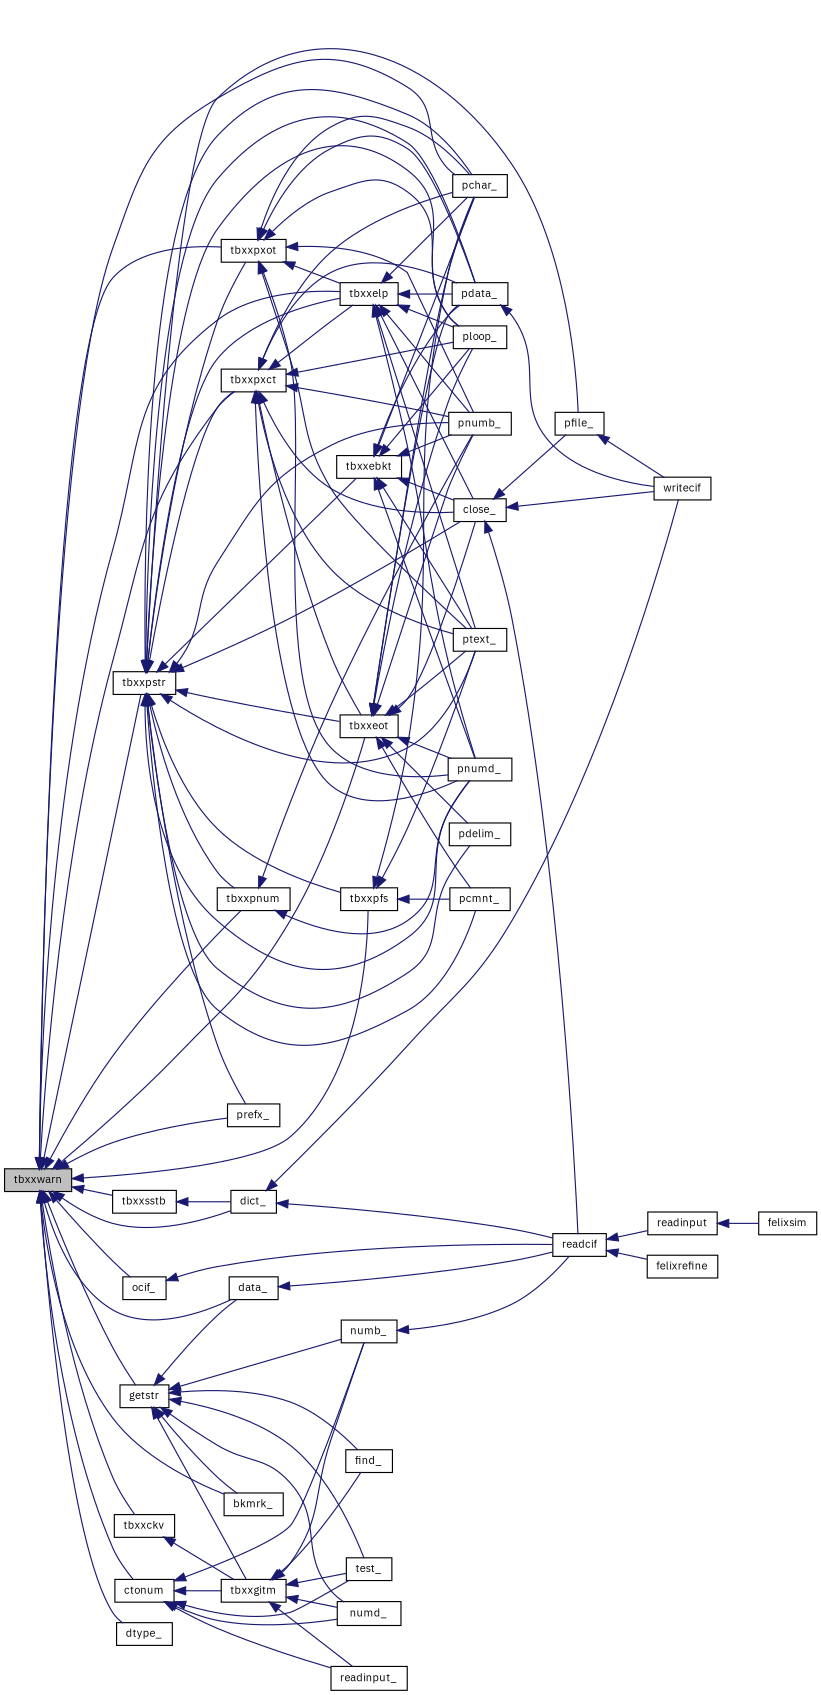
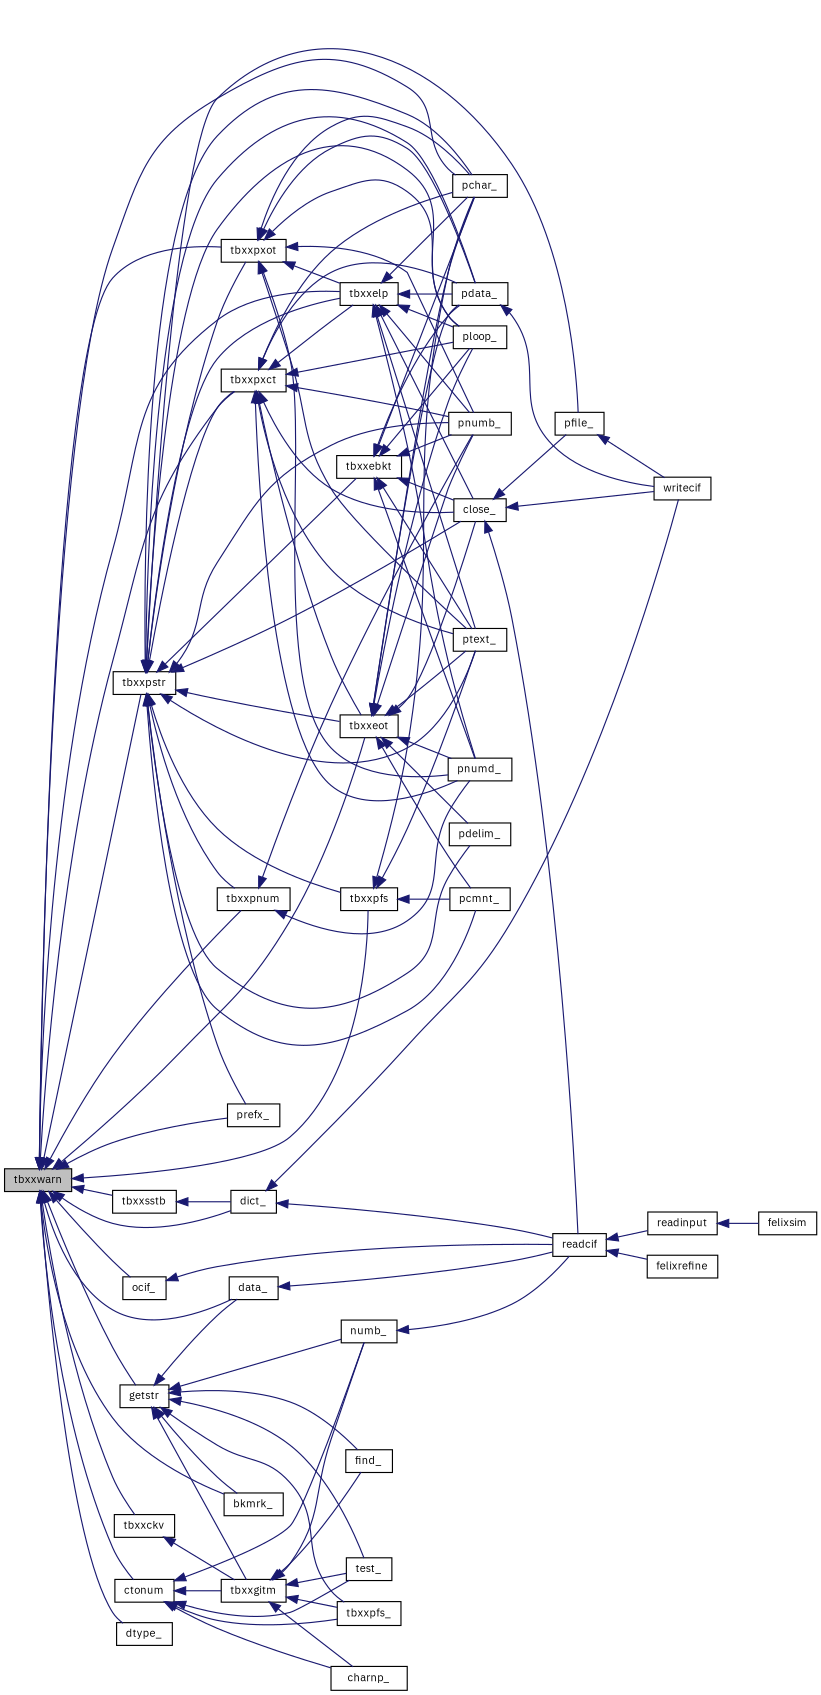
edge "pnumd_" -> "tbxxpstr": removed
node "numd_": label "numd_" -> "tbxxpfs_"
node "readinput_": label "readinput_" -> "charnp_"
